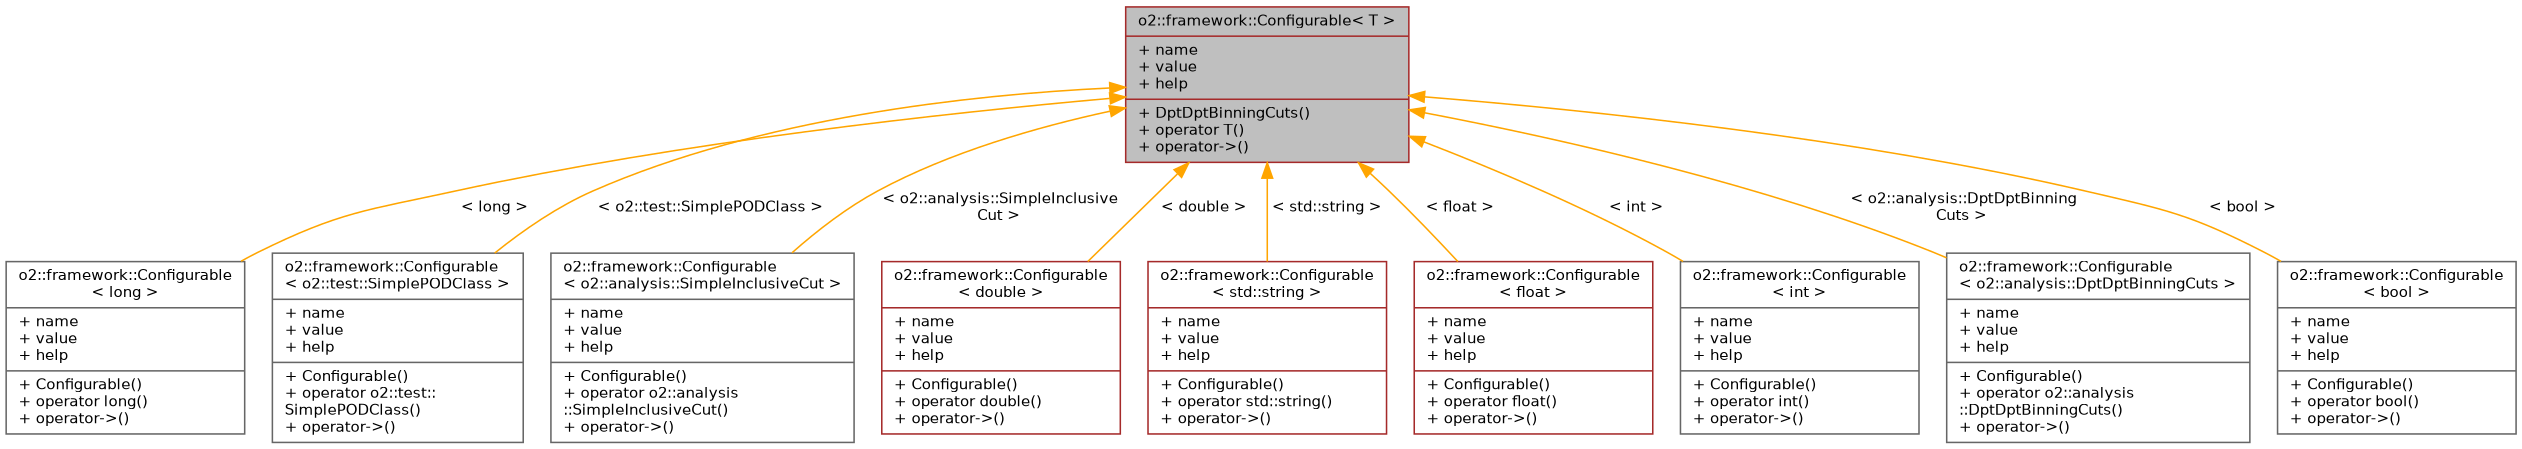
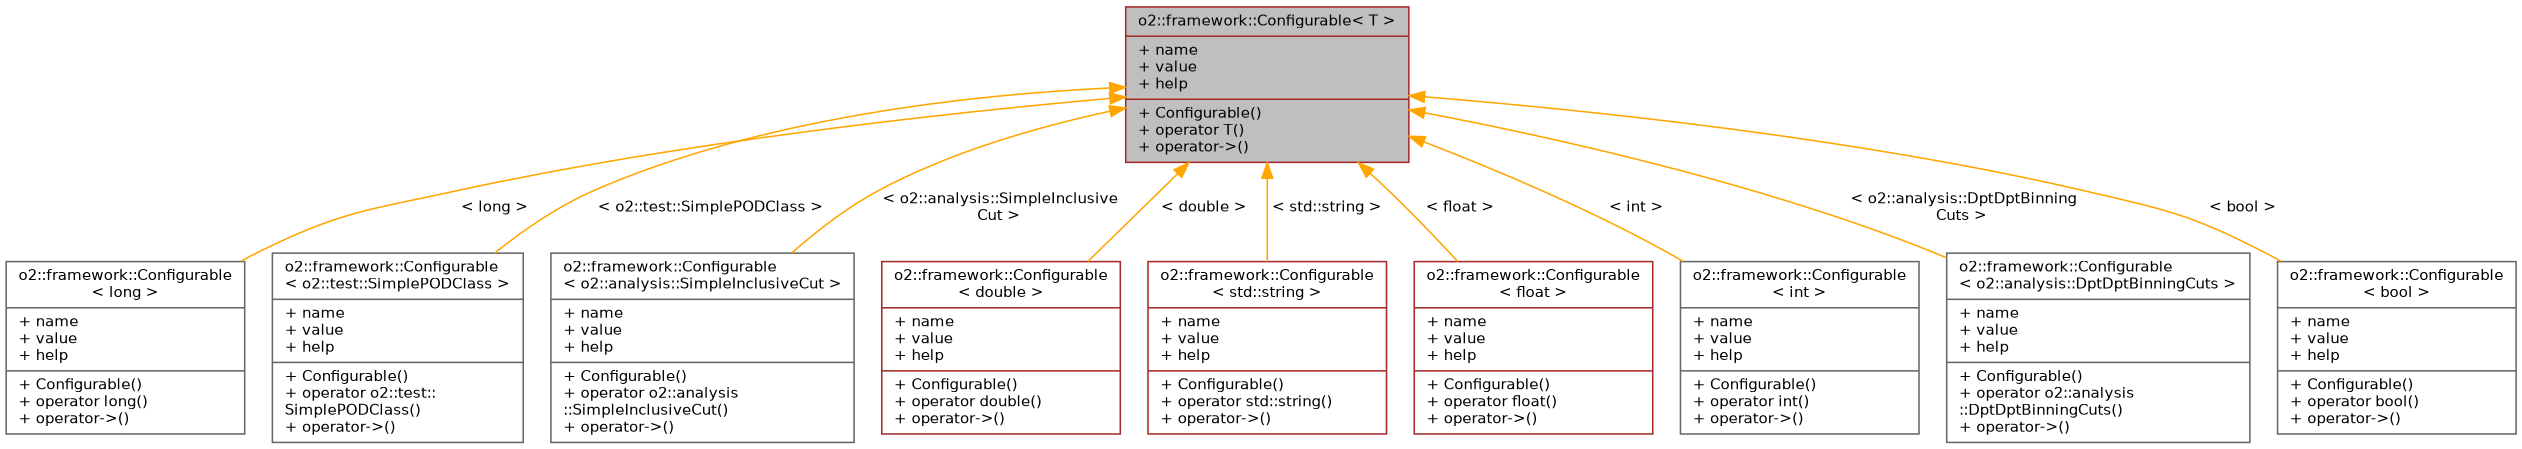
node "o2::framework::Configurable< T >": text "+ DptDptBinningCuts()" -> "+ Configurable()"
